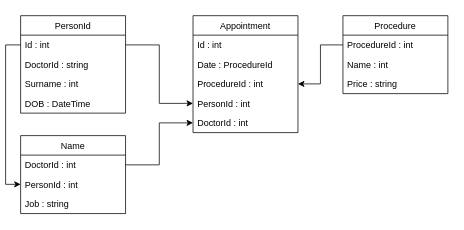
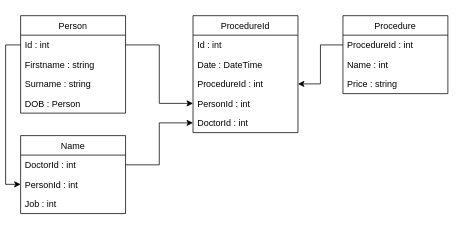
node "PersonId": label "PersonId" -> "Person"
node "Appointment": label "Appointment" -> "ProcedureId"
node "DoctorId : string": label "DoctorId : string" -> "Firstname : string"
node "Date : ProcedureId": label "Date : ProcedureId" -> "Date : DateTime"
node "Surname : int": label "Surname : int" -> "Surname : string"
node "DOB : DateTime": label "DOB : DateTime" -> "DOB : Person"
node "Job : string": label "Job : string" -> "Job : int"
